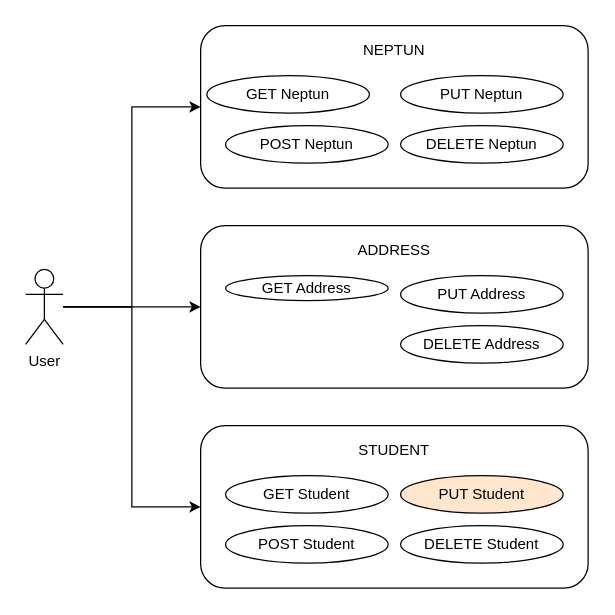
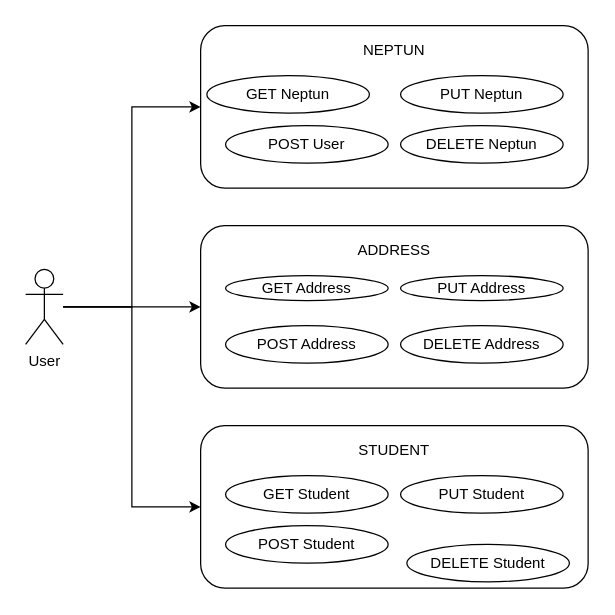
node "POST Neptun": label "POST Neptun" -> "POST User"
node "PUT Address": size 163x38 -> 163x25
node "POST Address": added
node "PUT Student": fillcolor #ffe6cc -> #ffffff
node "DELETE Student": moved (482, 544) -> (488, 563)
